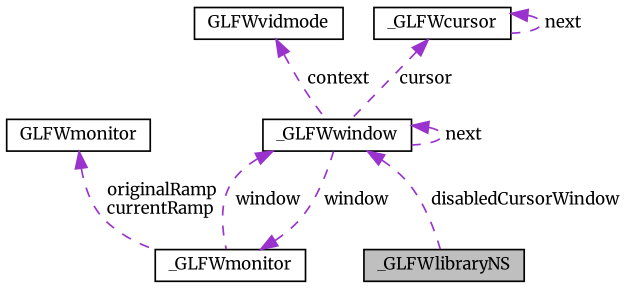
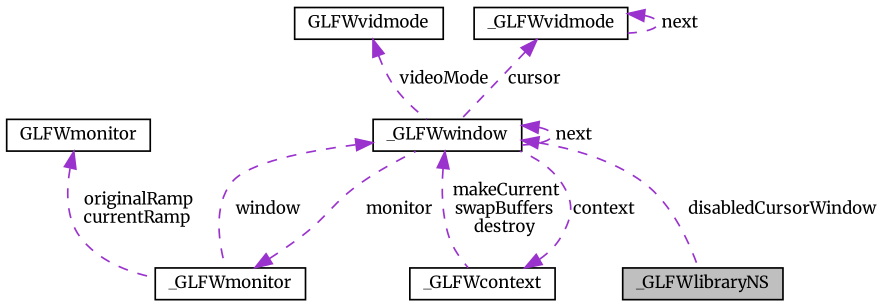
node "_GLFWcursor": label "_GLFWcursor" -> "_GLFWvidmode"
edge "_GLFWwindow" -> "GLFWvidmode": label " context" -> " videoMode"
edge "_GLFWwindow" -> "_GLFWmonitor": label " window" -> " monitor"
node "_GLFWcontext": added
